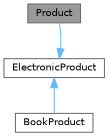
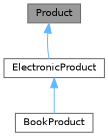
edge "Product" -> "ElectronicProduct": reversed
